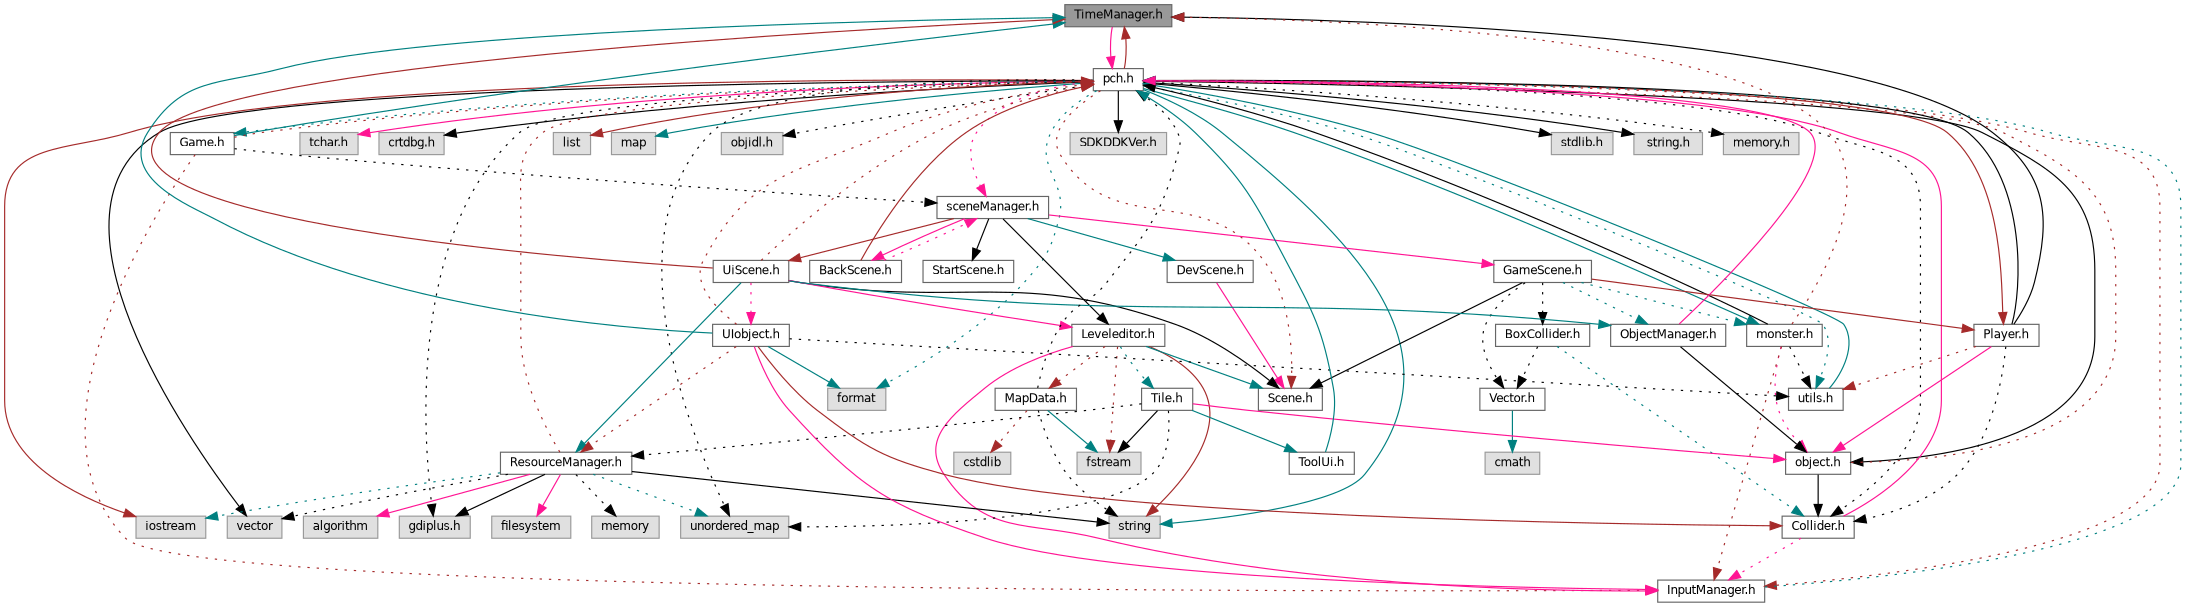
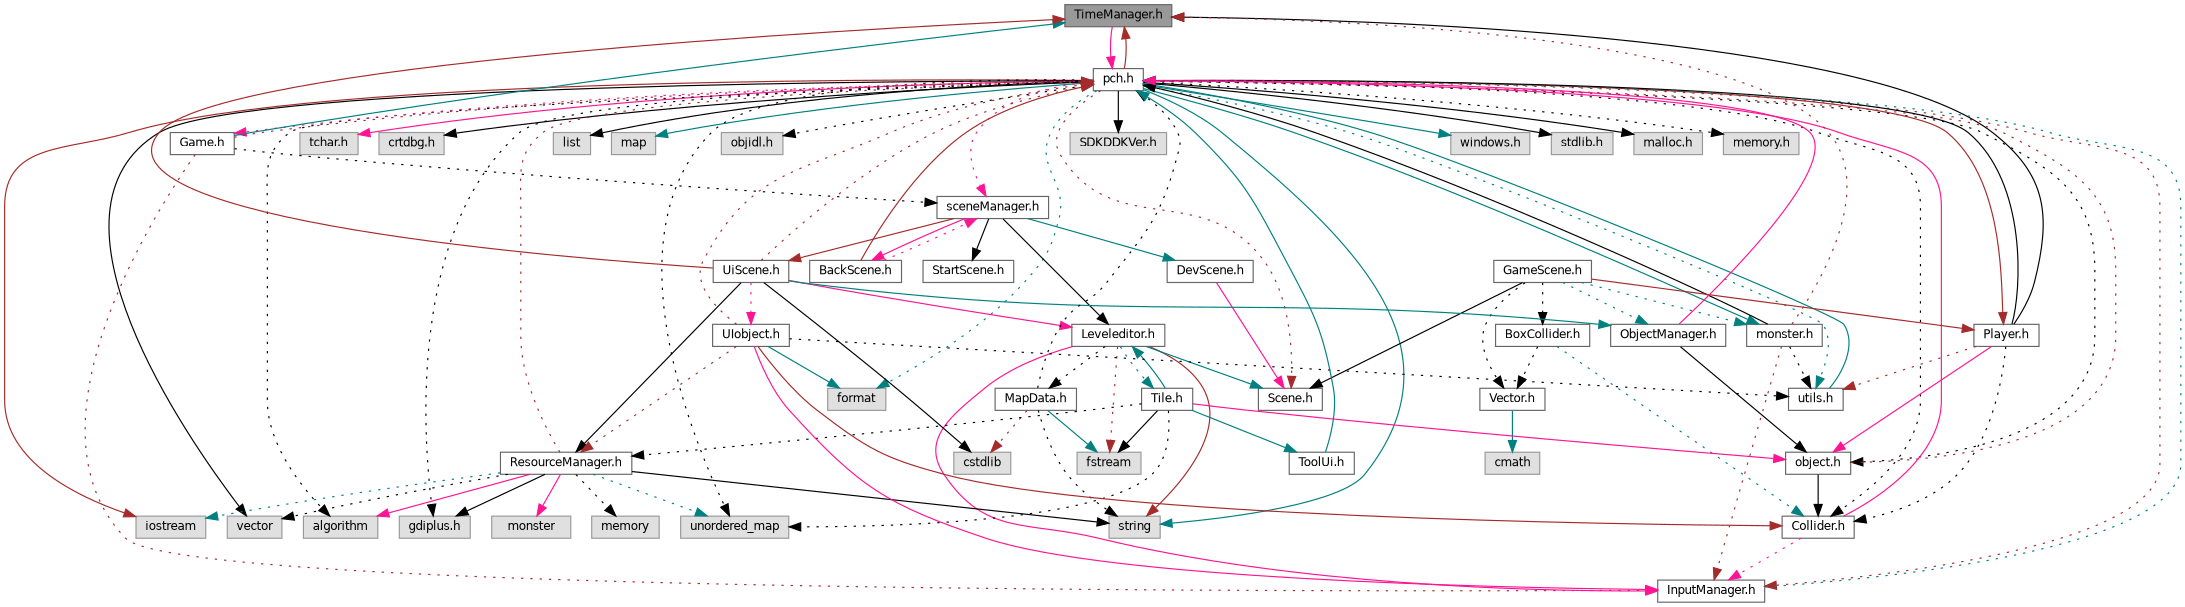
edge "UIobject.h" -> "TimeManager.h": removed
edge "pch.h" -> "Game.h": color teal -> deeppink
edge "pch.h" -> "list": color brown -> black
edge "pch.h" -> "algorithm": added
node "windows.h": added
node "string.h": label "string.h" -> "malloc.h"
edge "pch.h" -> "object.h": style solid -> dotted
edge "sceneManager.h" -> "GameScene.h": removed
edge "UiScene.h" -> "Scene.h": now "UiScene.h" -> "cstdlib"
edge "UiScene.h" -> "ResourceManager.h": color teal -> black
edge "Leveleditor.h" -> "MapData.h": color brown -> black
edge "Tile.h" -> "Leveleditor.h": added
edge "monster.h" -> "object.h": removed
node "filesystem": label "filesystem" -> "monster"
